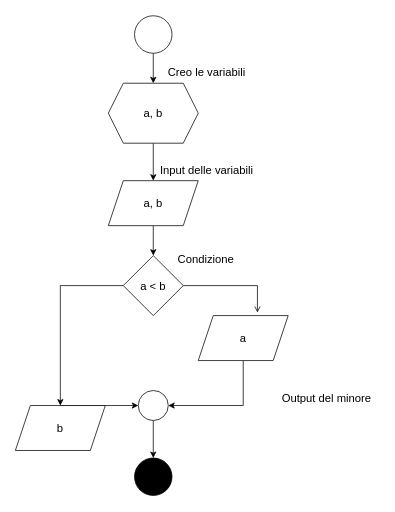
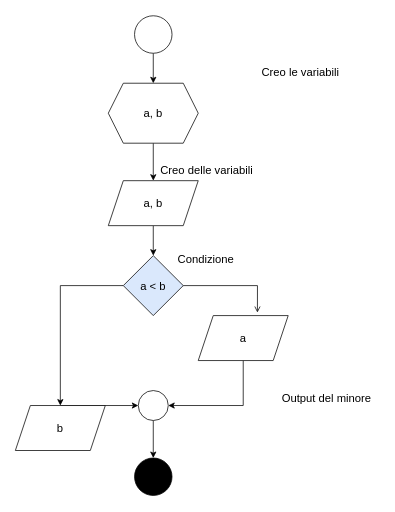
node "Creo le variabili": moved (207, 72) -> (300, 72)
node "Input delle variabili": label "Input delle variabili" -> "Creo delle variabili"
node "a < b": fillcolor #ffffff -> #dae8fc
